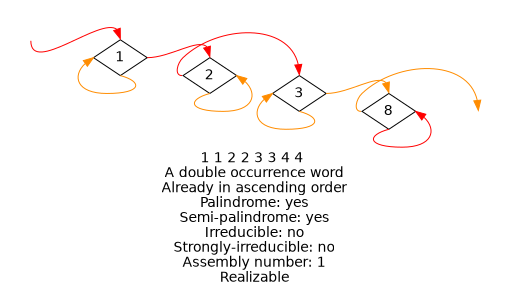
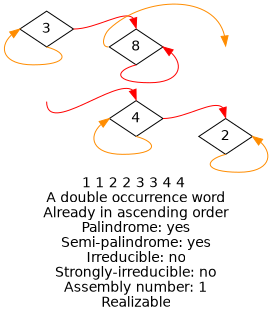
edge "2" -> "3": removed
node "1": label "1" -> "4"
edge "3" -> "8": color darkorange -> red
